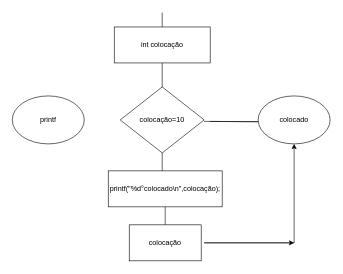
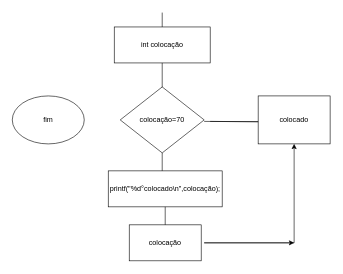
node "printf": label "printf" -> "fim"
node "colocação=10": label "colocação=10" -> "colocação=70"
node "colocado": shape ellipse -> rectangle
